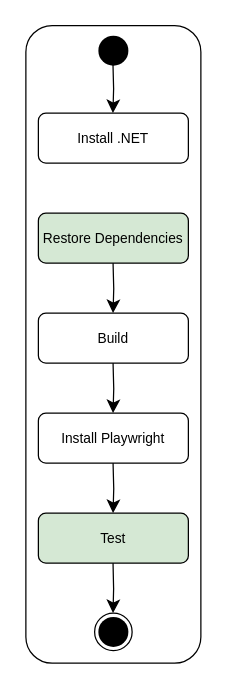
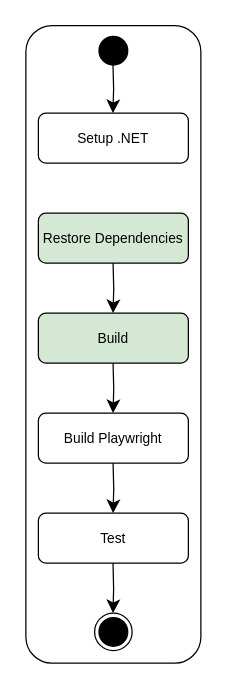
node "Install .NET": label "Install .NET" -> "Setup .NET"
node "Build": fillcolor #ffffff -> #d5e8d4
node "Install Playwright": label "Install Playwright" -> "Build Playwright"
node "Test": fillcolor #d5e8d4 -> #ffffff
